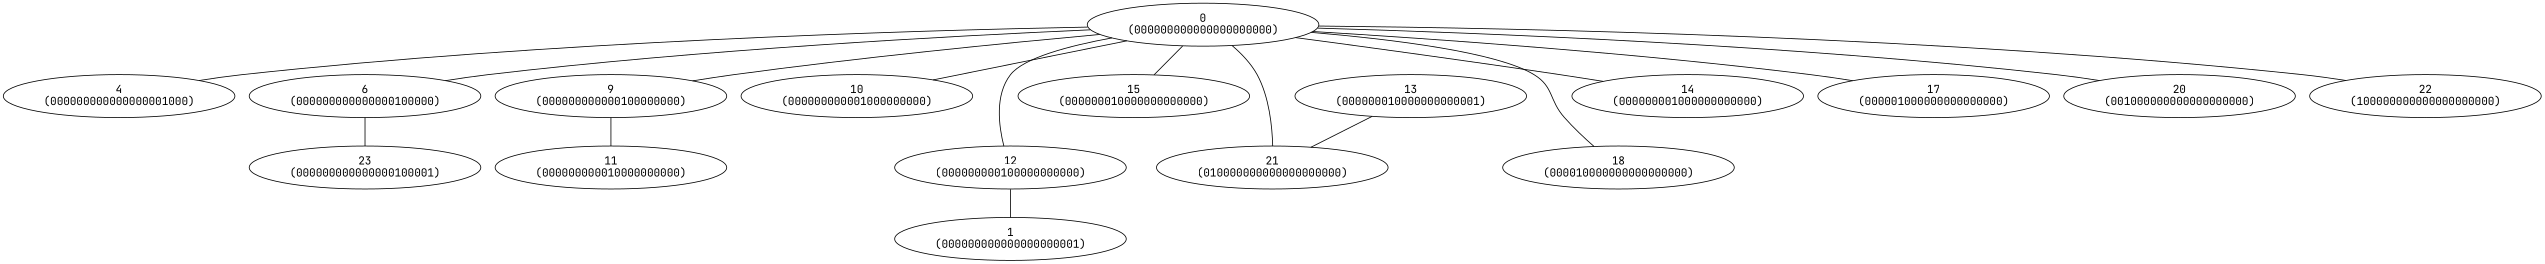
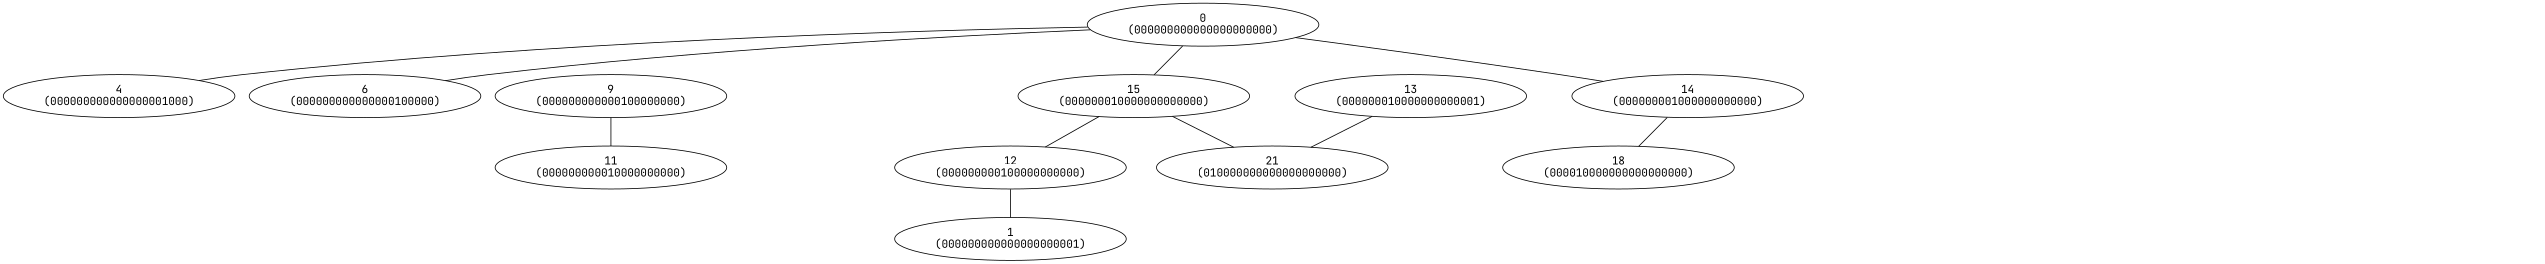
edge "0 (000000000000000000000)" -- "18 (000010000000000000000)": now "14 (000000001000000000000)" -- "18 (000010000000000000000)"
edge "0 (000000000000000000000)" -- "9 (000000000000100000000)": removed
edge "0 (000000000000000000000)" -- "12 (000000000100000000000)": now "15 (000000010000000000000)" -- "12 (000000000100000000000)"
edge "0 (000000000000000000000)" -- "21 (010000000000000000000)": now "15 (000000010000000000000)" -- "21 (010000000000000000000)"
node "10 (000000000001000000000)": removed
node "17 (000001000000000000000)": removed
node "20 (001000000000000000000)": removed
node "22 (100000000000000000000)": removed
node "23 (000000000000000100001)": removed
